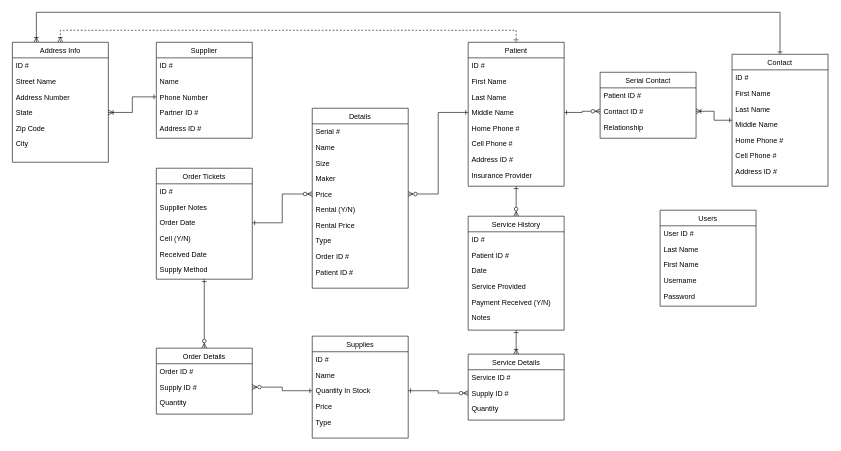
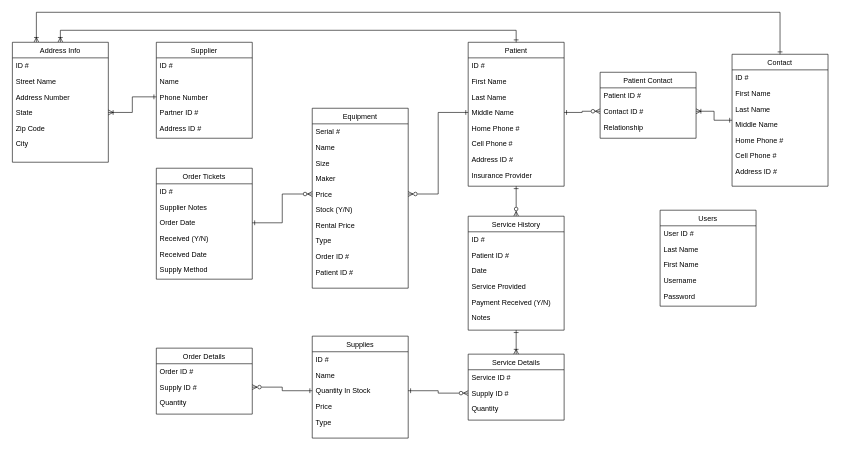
edge "Address Info" -- "Patient": style dashed -> solid
node "Serial Contact": label "Serial Contact" -> "Patient Contact"
node "Details": label "Details" -> "Equipment"
node "Rental (Y/N)": label "Rental (Y/N)" -> "Stock (Y/N)"
node "Cell (Y/N)": label "Cell (Y/N)" -> "Received (Y/N)"
edge "Order Tickets" -- "Order Details": removed
